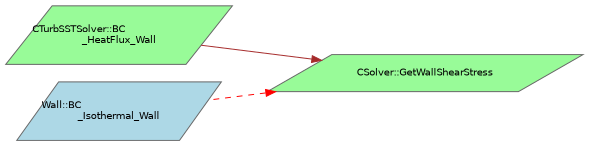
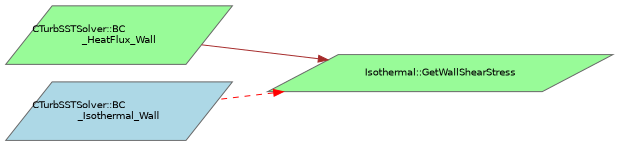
node "CSolver::GetWallShearStress": label "CSolver::GetWallShearStress" -> "Isothermal::GetWallShearStress"
node "Wall::BC _Isothermal_Wall": label "Wall::BC _Isothermal_Wall" -> "CTurbSSTSolver::BC _Isothermal_Wall"
